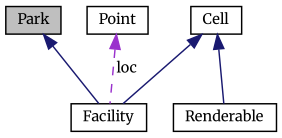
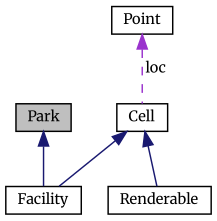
edge "Facility" -> "Point": now "Cell" -> "Point"
